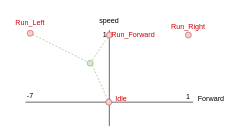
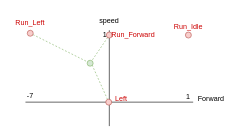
node "Run_Right": label "Run_Right" -> "Run_Idle"
node "Idle": label "Idle" -> "Left"
